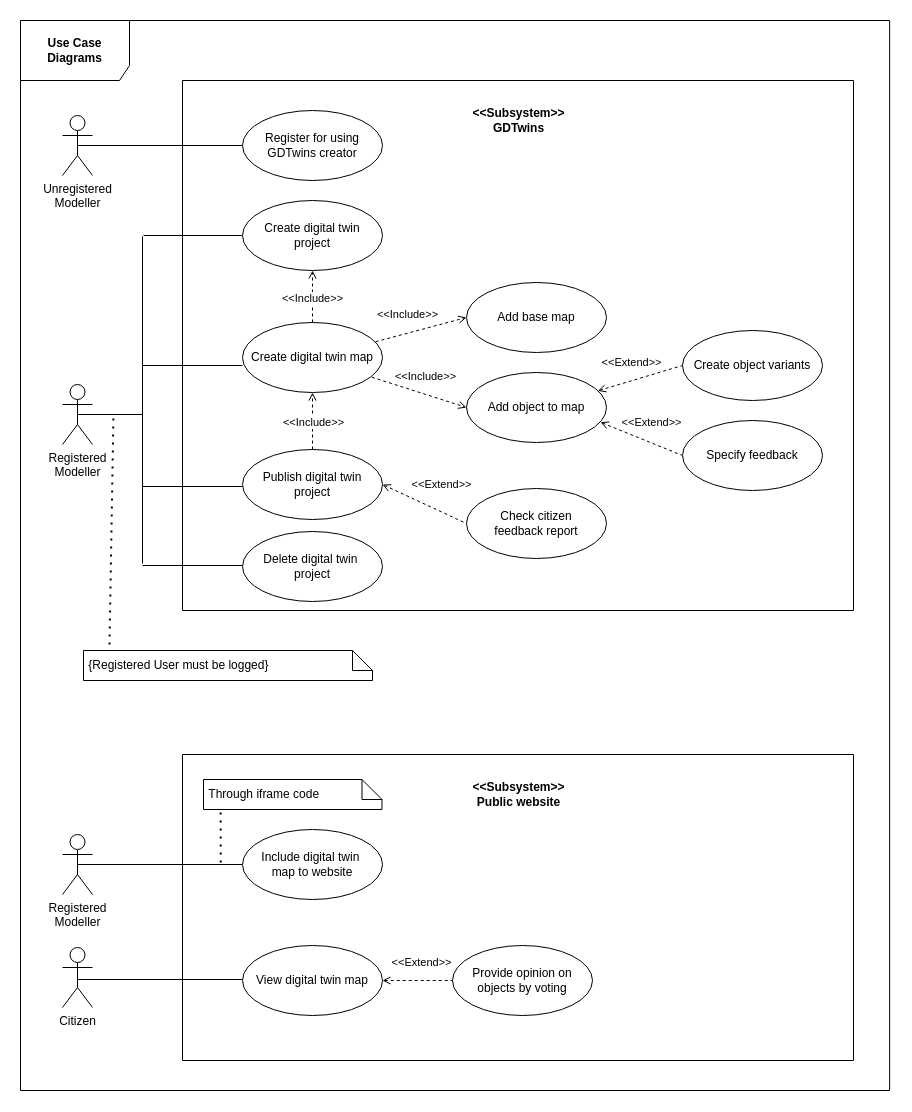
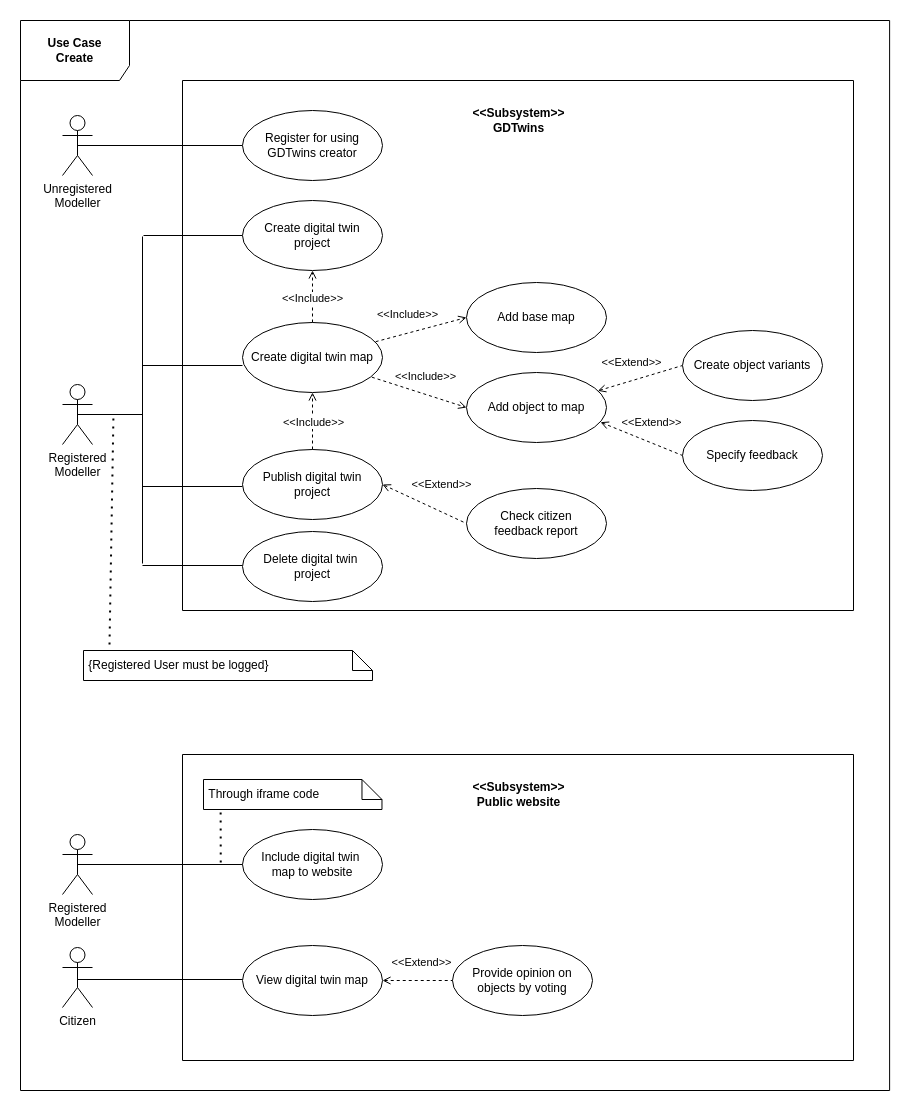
node "Use Case Diagrams": label "Use Case Diagrams" -> "Use Case Create"
